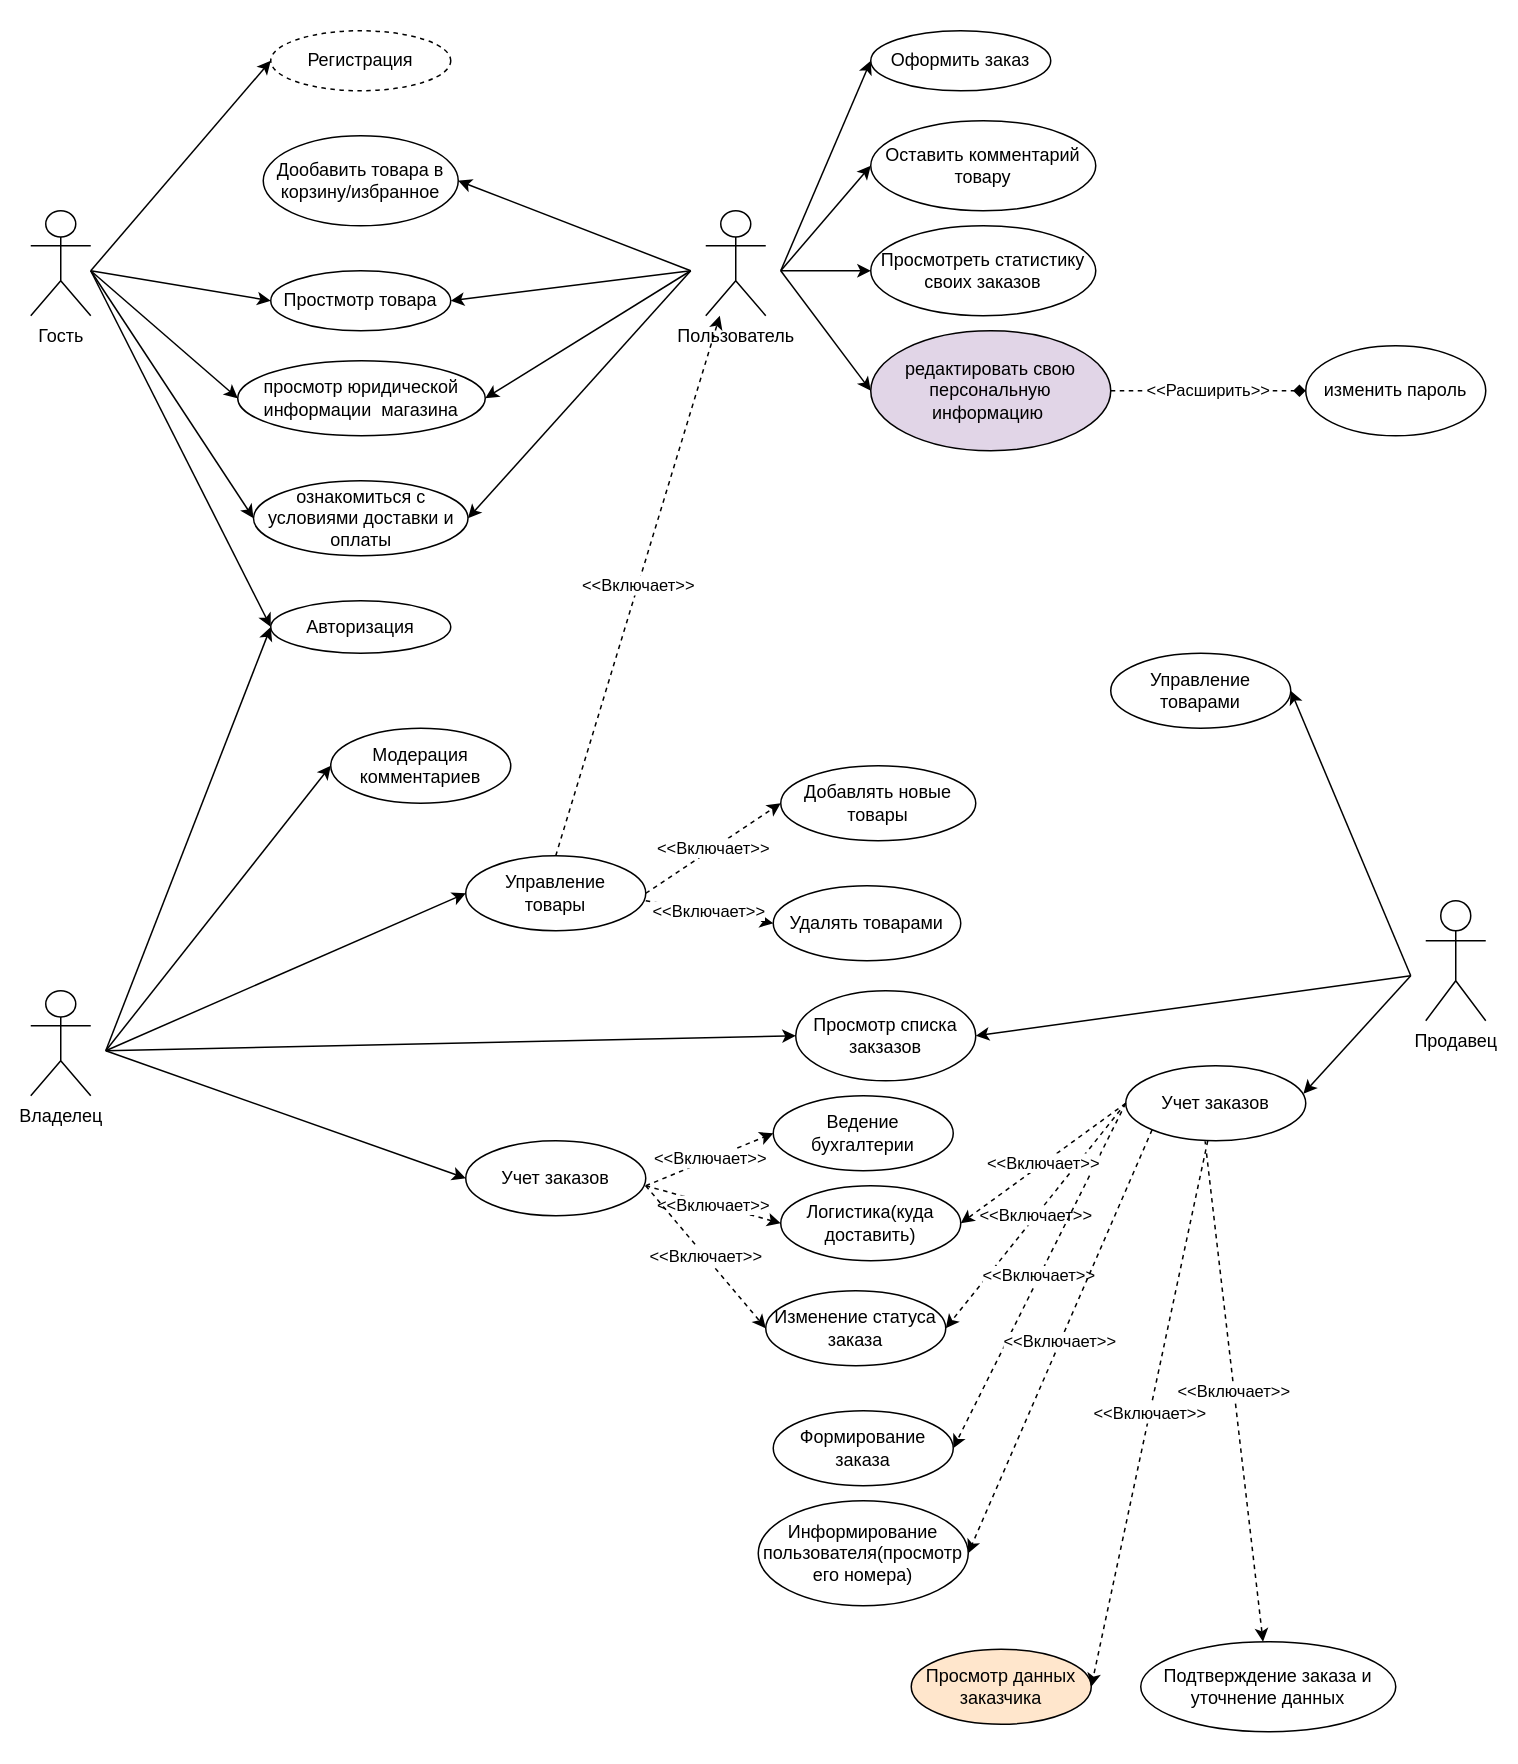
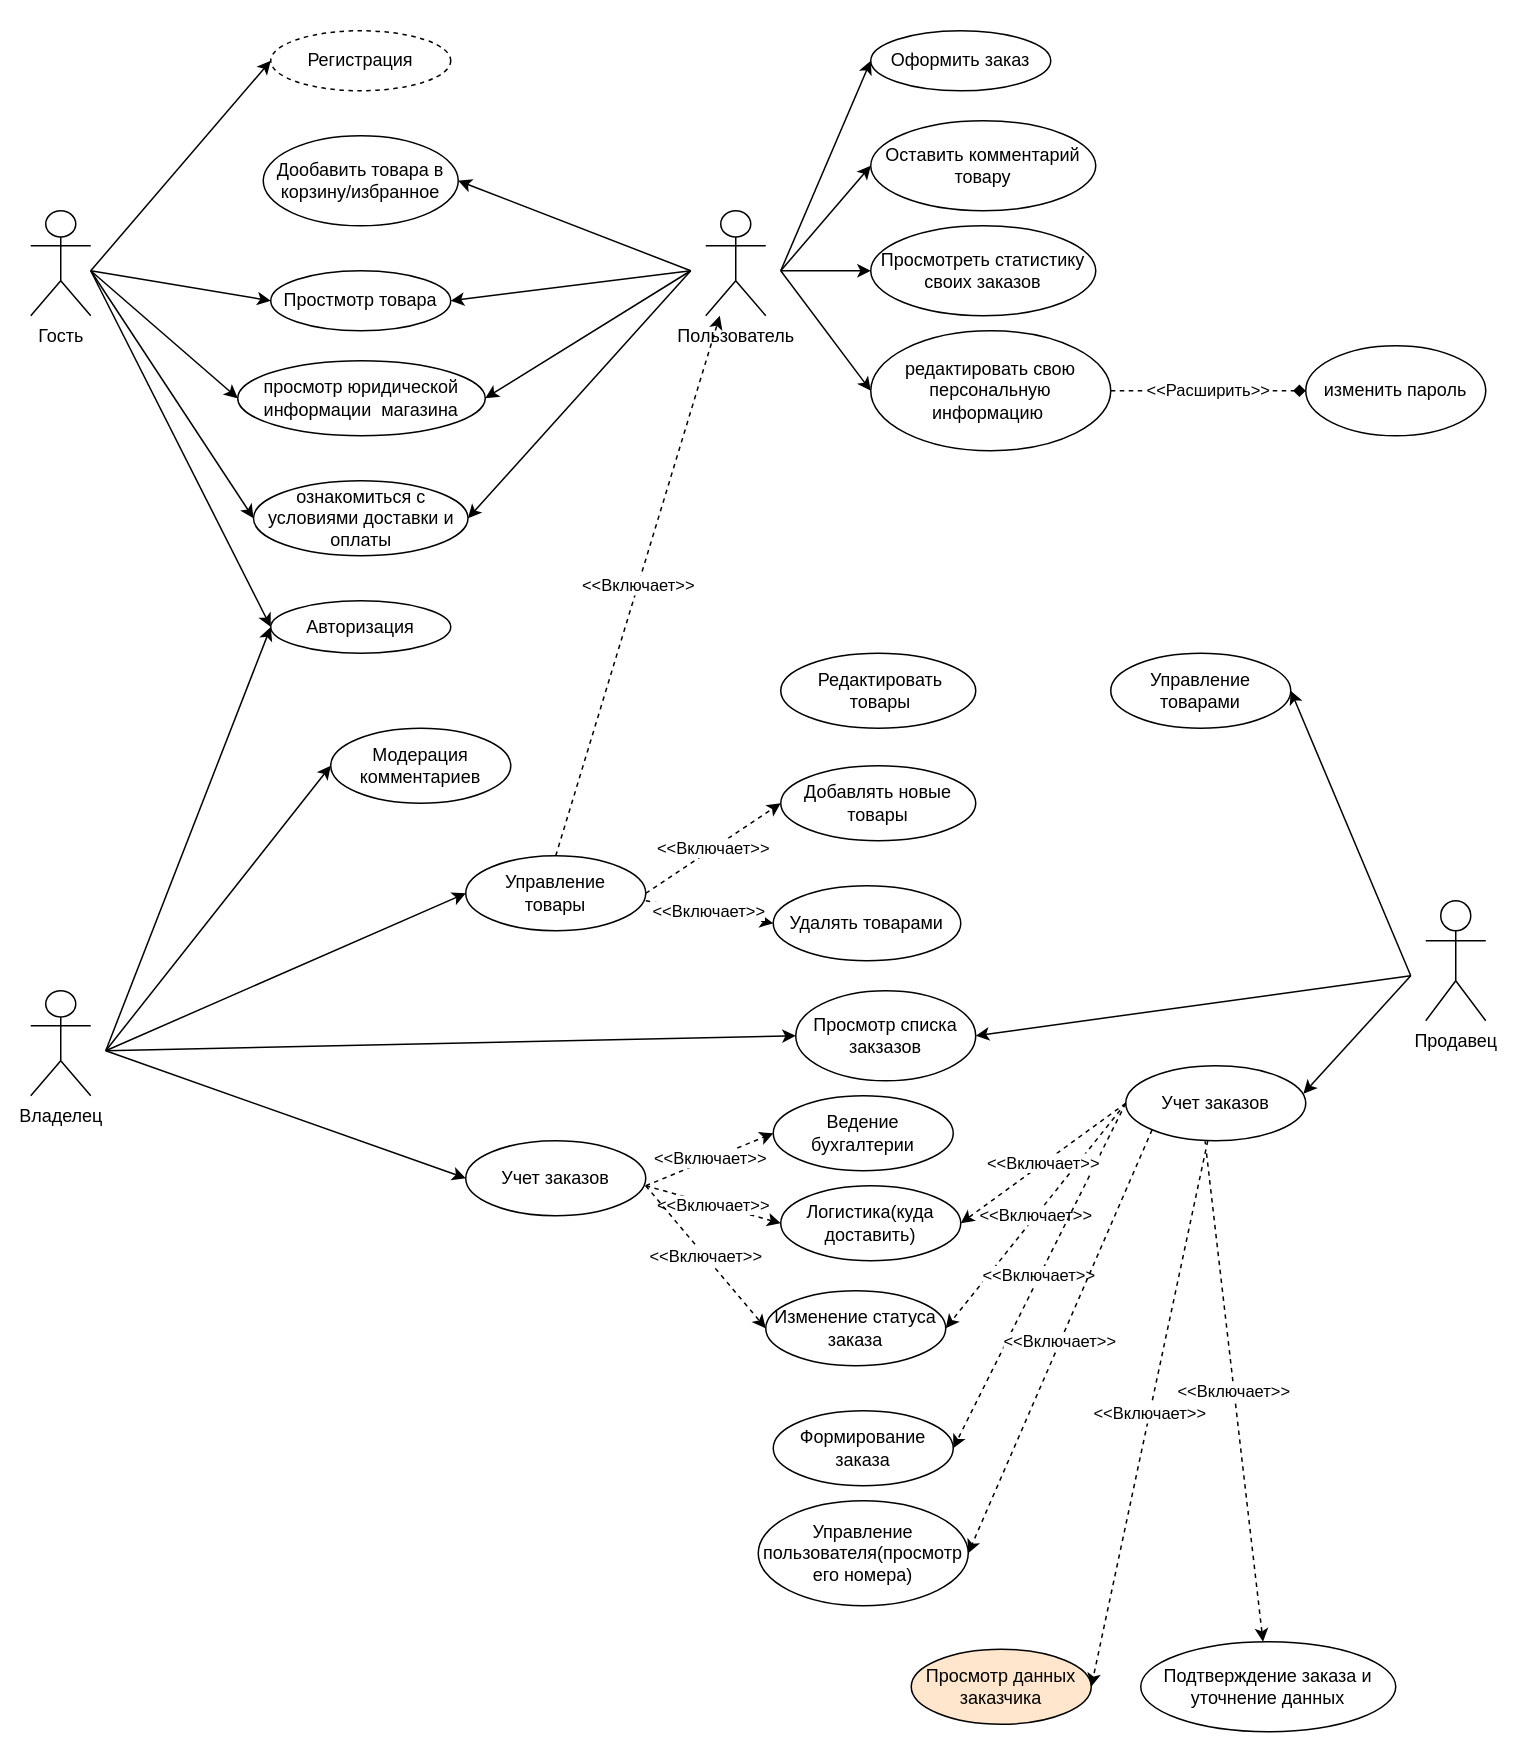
node "редактировать свою персональную информацию": fillcolor #e1d5e7 -> #ffffff
node "Редактировать товары": added
node "Информирование пользователя(просмотр его номера)": label "Информирование пользователя(просмотр его номера)" -> "Управление пользователя(просмотр его номера)"
